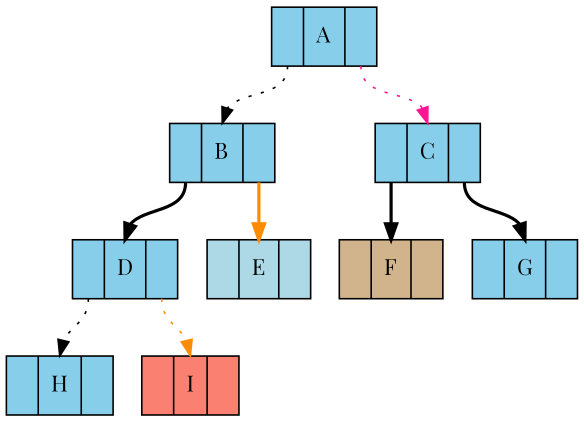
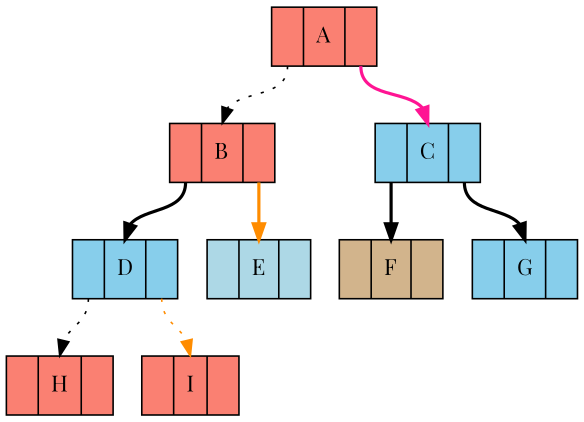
node "A": fillcolor skyblue -> salmon
edge "A" -> "C": style dotted -> bold
node "B": fillcolor skyblue -> salmon
node "H": fillcolor skyblue -> salmon
